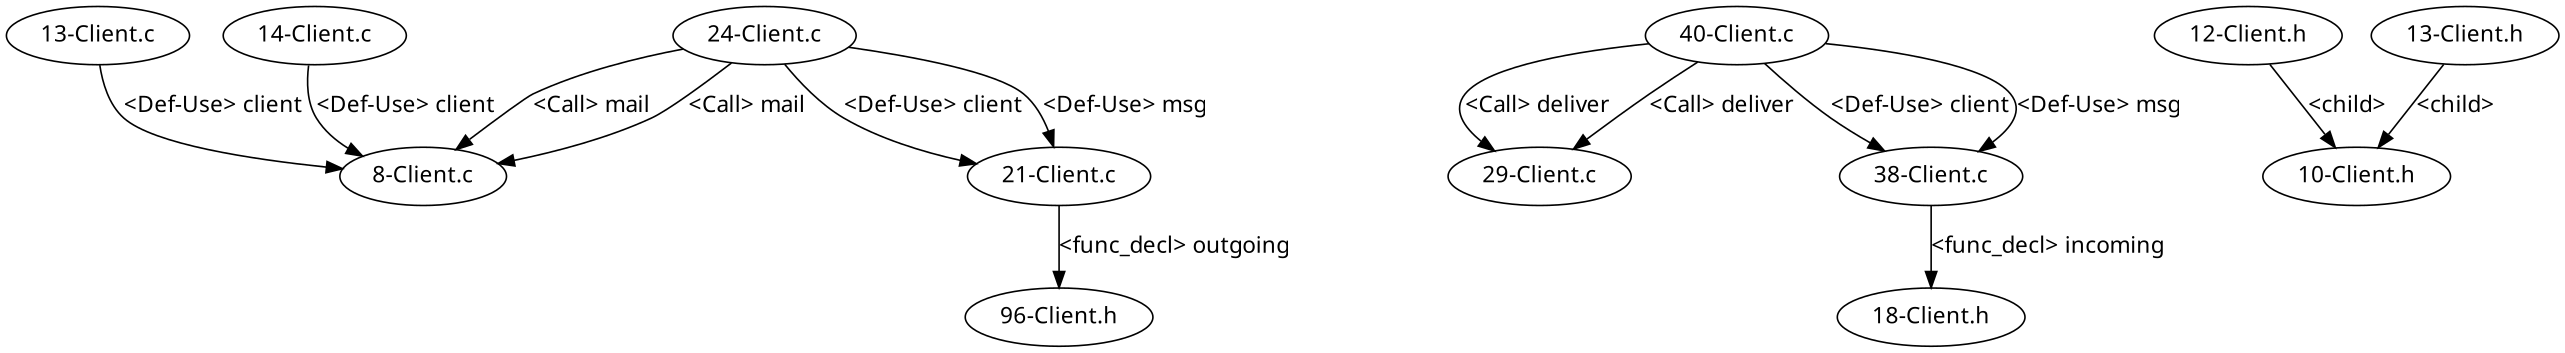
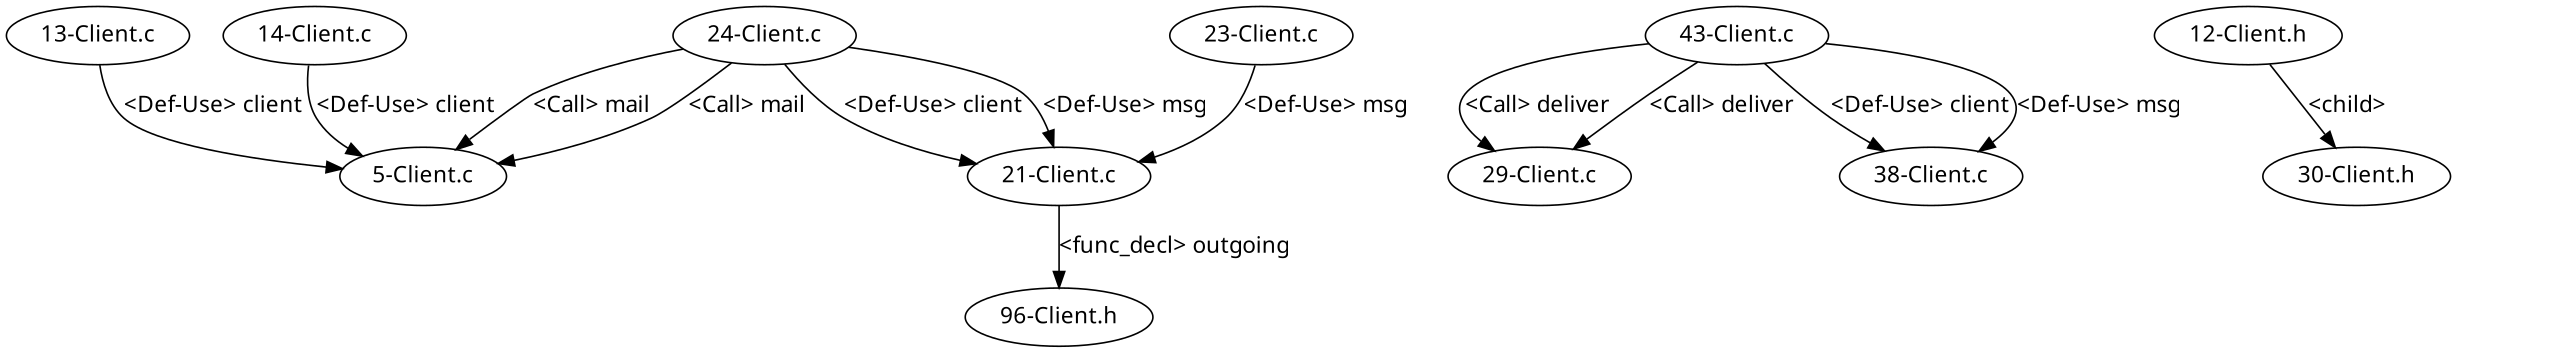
node "23-Client.c": added
node "40-Client.c": label "40-Client.c" -> "43-Client.c"
node "13-Client.h": removed
node "8-Client.c": label "8-Client.c" -> "5-Client.c"
node "10-Client.h": label "10-Client.h" -> "30-Client.h"
node "18-Client.h": removed
